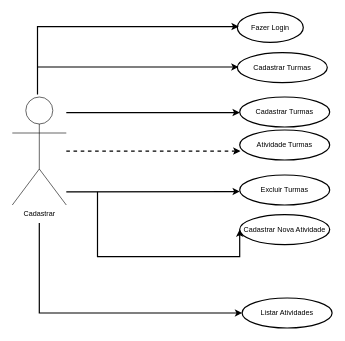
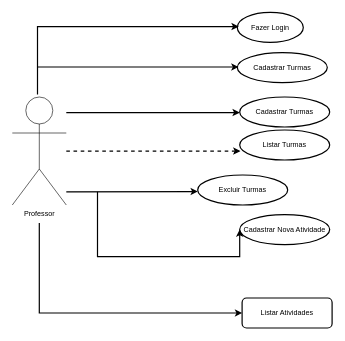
node "Atividade Turmas": label "Atividade Turmas" -> "Listar Turmas"
node "Excluir Turmas": moved (285, 190) -> (243, 190)
node "Cadastrar": label "Cadastrar" -> "Professor"
node "Listar Atividades": shape ellipse -> rounded rectangle
